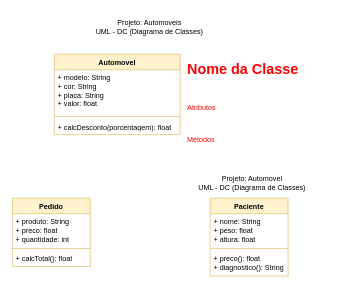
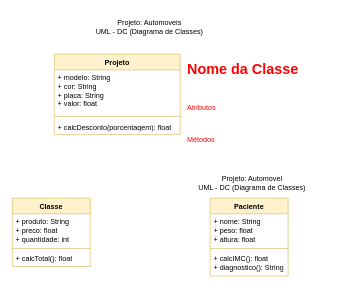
node "Automovel": label "Automovel" -> "Projeto"
node "Pedido": label "Pedido" -> "Classe"
node "+ preco(): float + diagnostico(): String": label "+ preco(): float + diagnostico(): String" -> "+ calcIMC(): float + diagnostico(): String"
